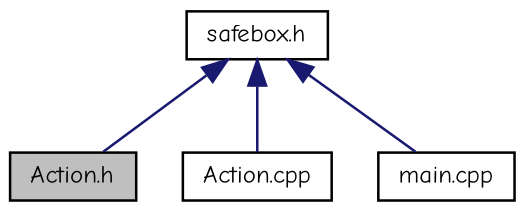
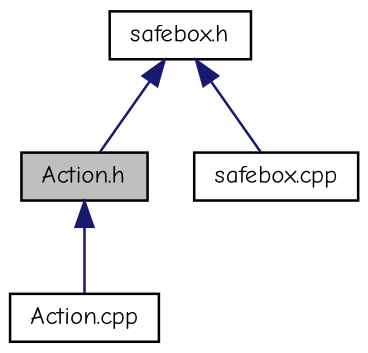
edge "Action.cpp" -> "safebox.h": now "Action.cpp" -> "Action.h"
node "main.cpp": label "main.cpp" -> "safebox.cpp"
